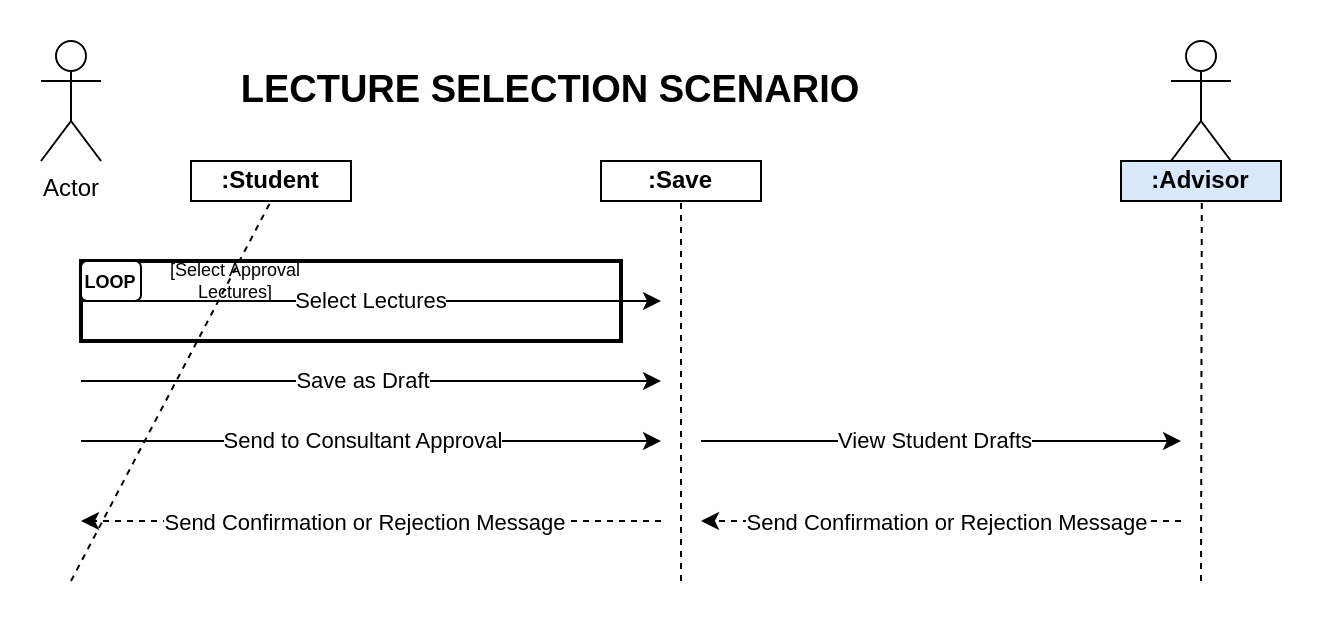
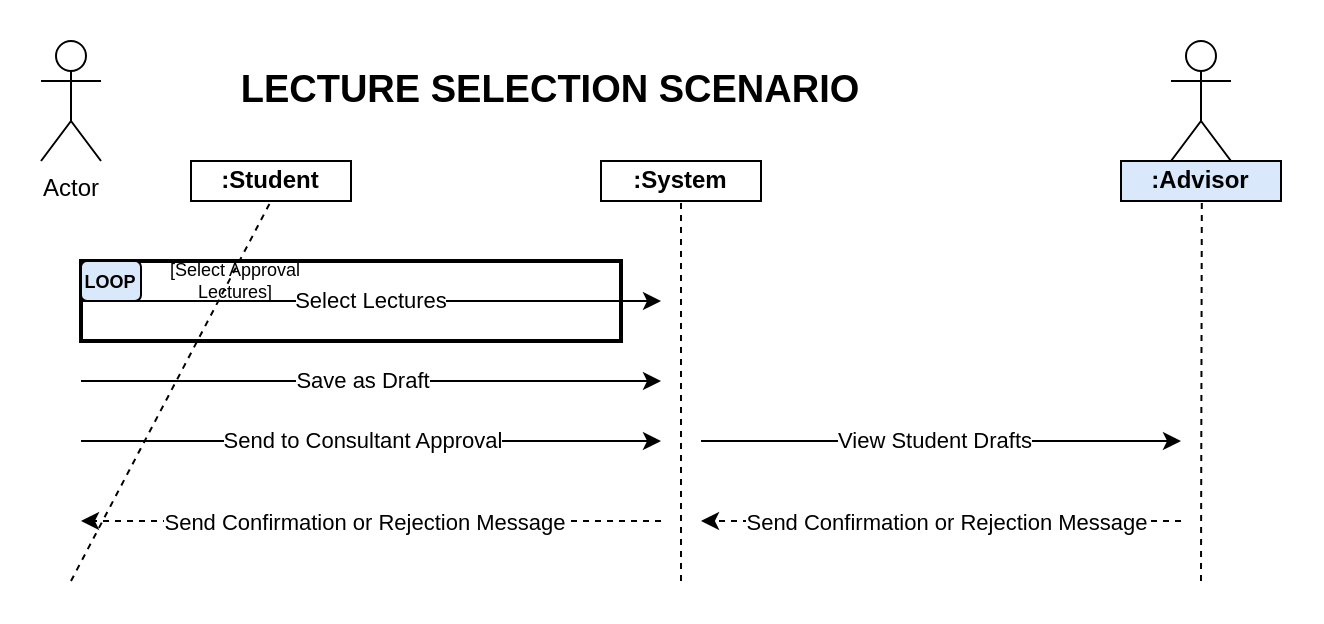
node ":Save": label ":Save" -> ":System"
node "LOOP": fillcolor #ffffff -> #dae8fc
